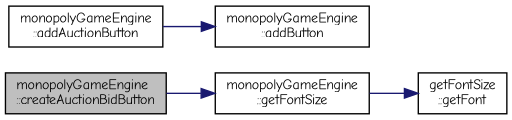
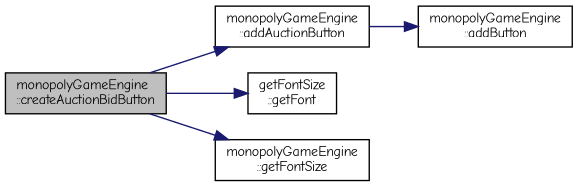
edge "monopolyGameEngine ::createAuctionBidButton" -> "monopolyGameEngine ::addAuctionButton": added
edge "monopolyGameEngine ::getFontSize" -> "getFontSize ::getFont": now "monopolyGameEngine ::createAuctionBidButton" -> "getFontSize ::getFont"
